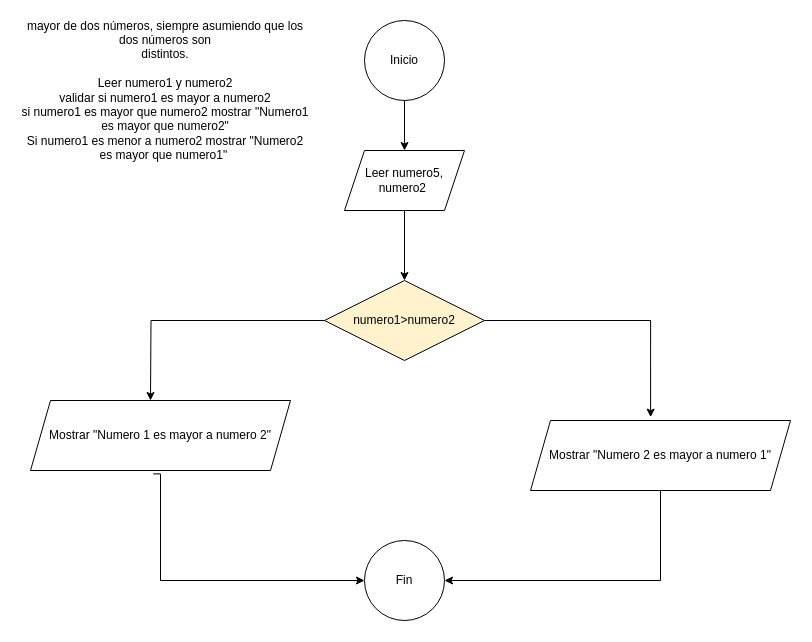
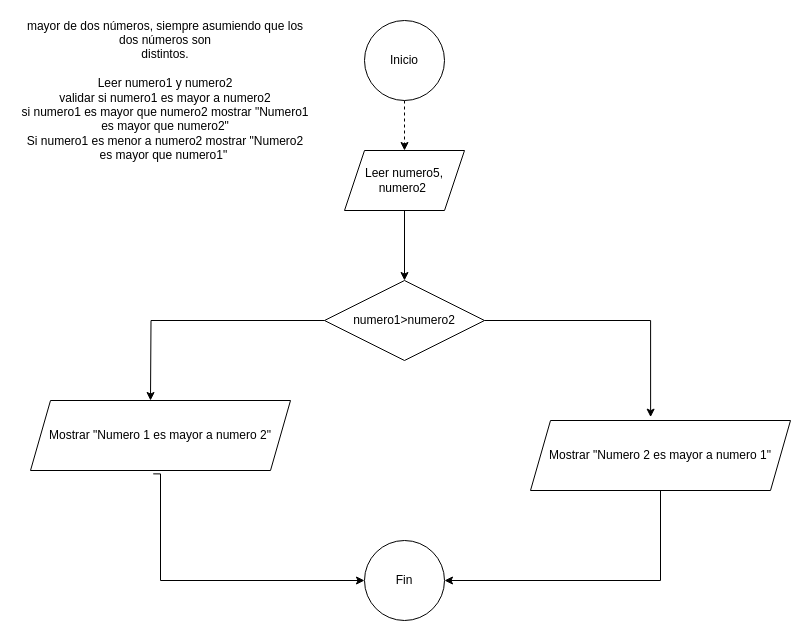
edge "Inicio" -> "Leer numero5, numero2": style solid -> dashed
node "numero1>numero2": fillcolor #fff2cc -> #ffffff
